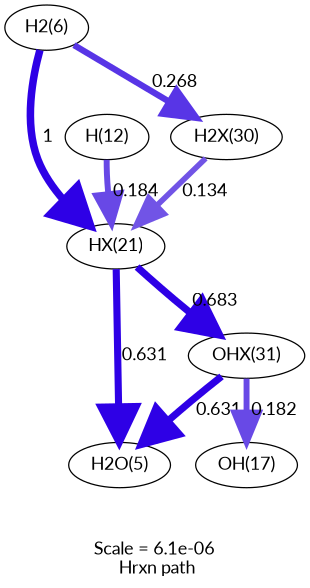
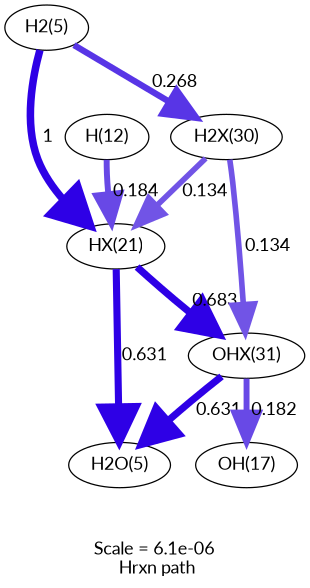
node "H2(6)": label "H2(6)" -> "H2(5)"
edge "H2X(30)" -> "OHX(31)": added, label "0.134"
